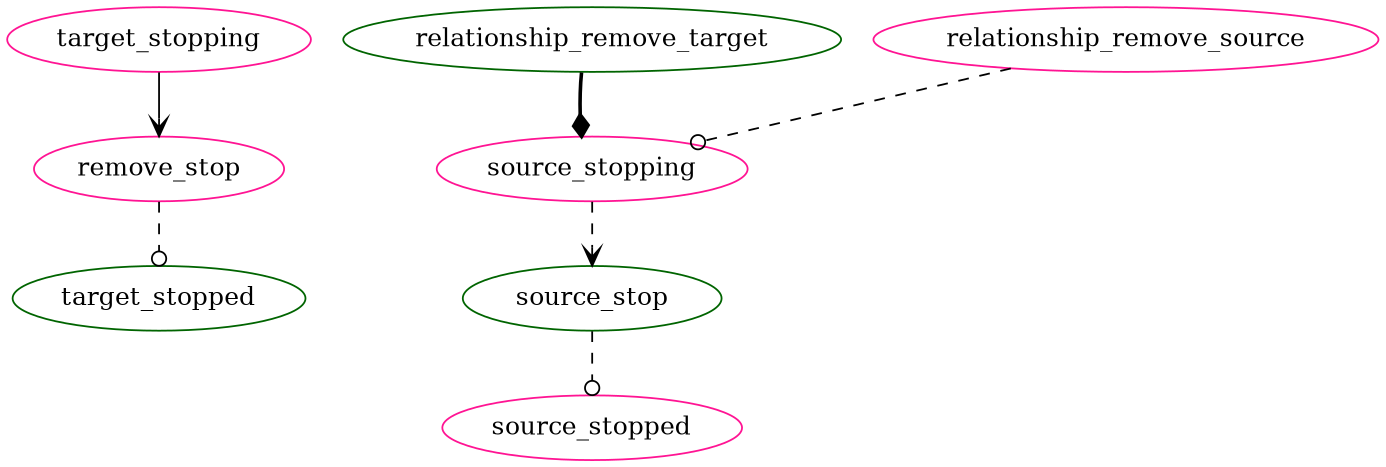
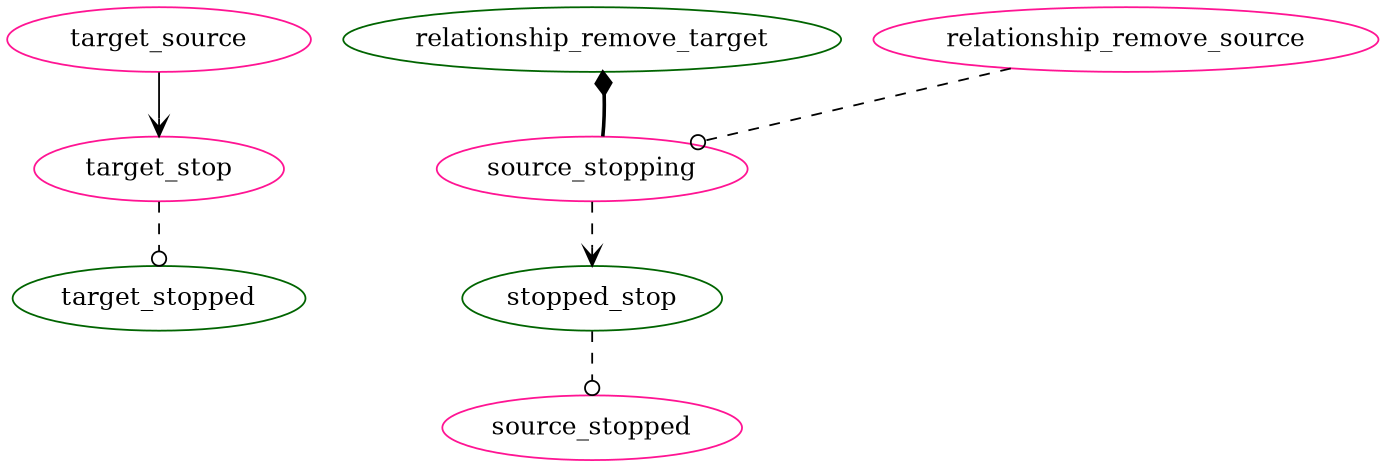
node "target_stopping": label "target_stopping" -> "target_source"
edge "relationship_remove_target" -> "source_stopping": reversed
node "remove_stop": label "remove_stop" -> "target_stop"
node "source_stop": label "source_stop" -> "stopped_stop"
